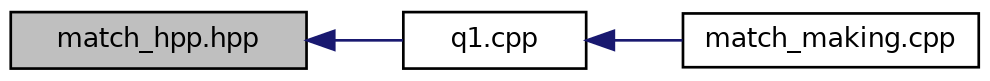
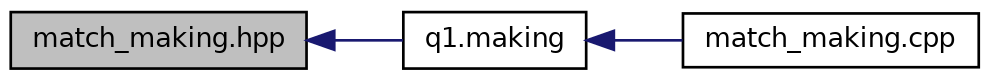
node "match_hpp.hpp": label "match_hpp.hpp" -> "match_making.hpp"
node "q1.cpp": label "q1.cpp" -> "q1.making"
